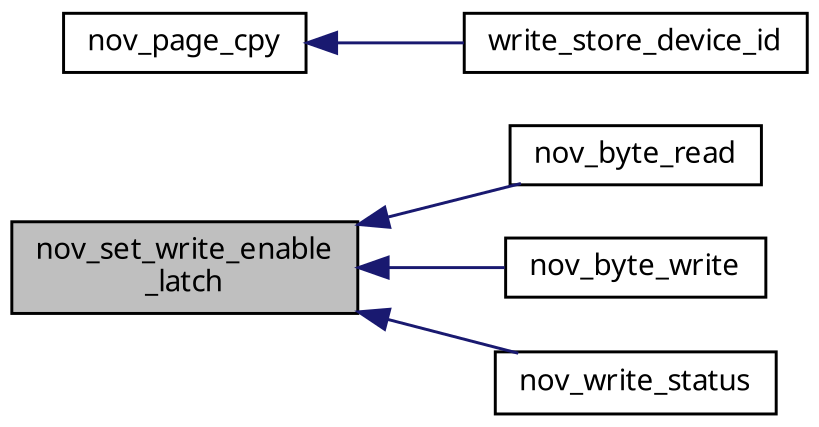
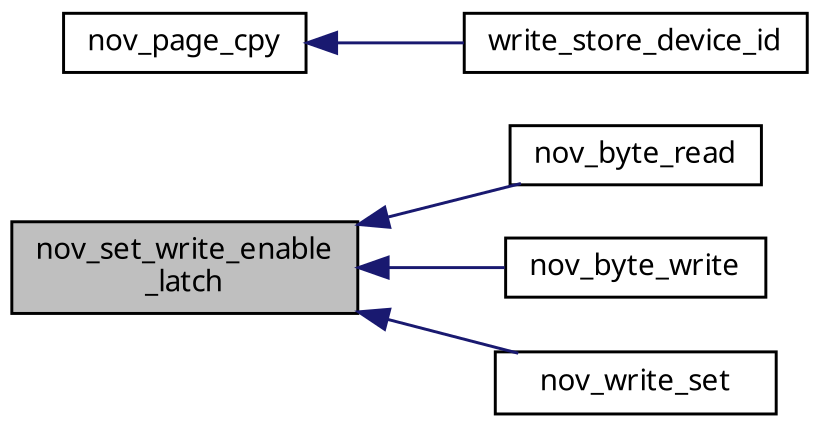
node "nov_write_status": label "nov_write_status" -> "nov_write_set"
